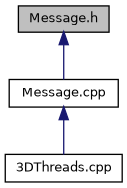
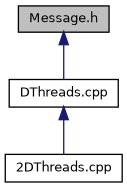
node "Message.cpp": label "Message.cpp" -> "DThreads.cpp"
node "3DThreads.cpp": label "3DThreads.cpp" -> "2DThreads.cpp"
